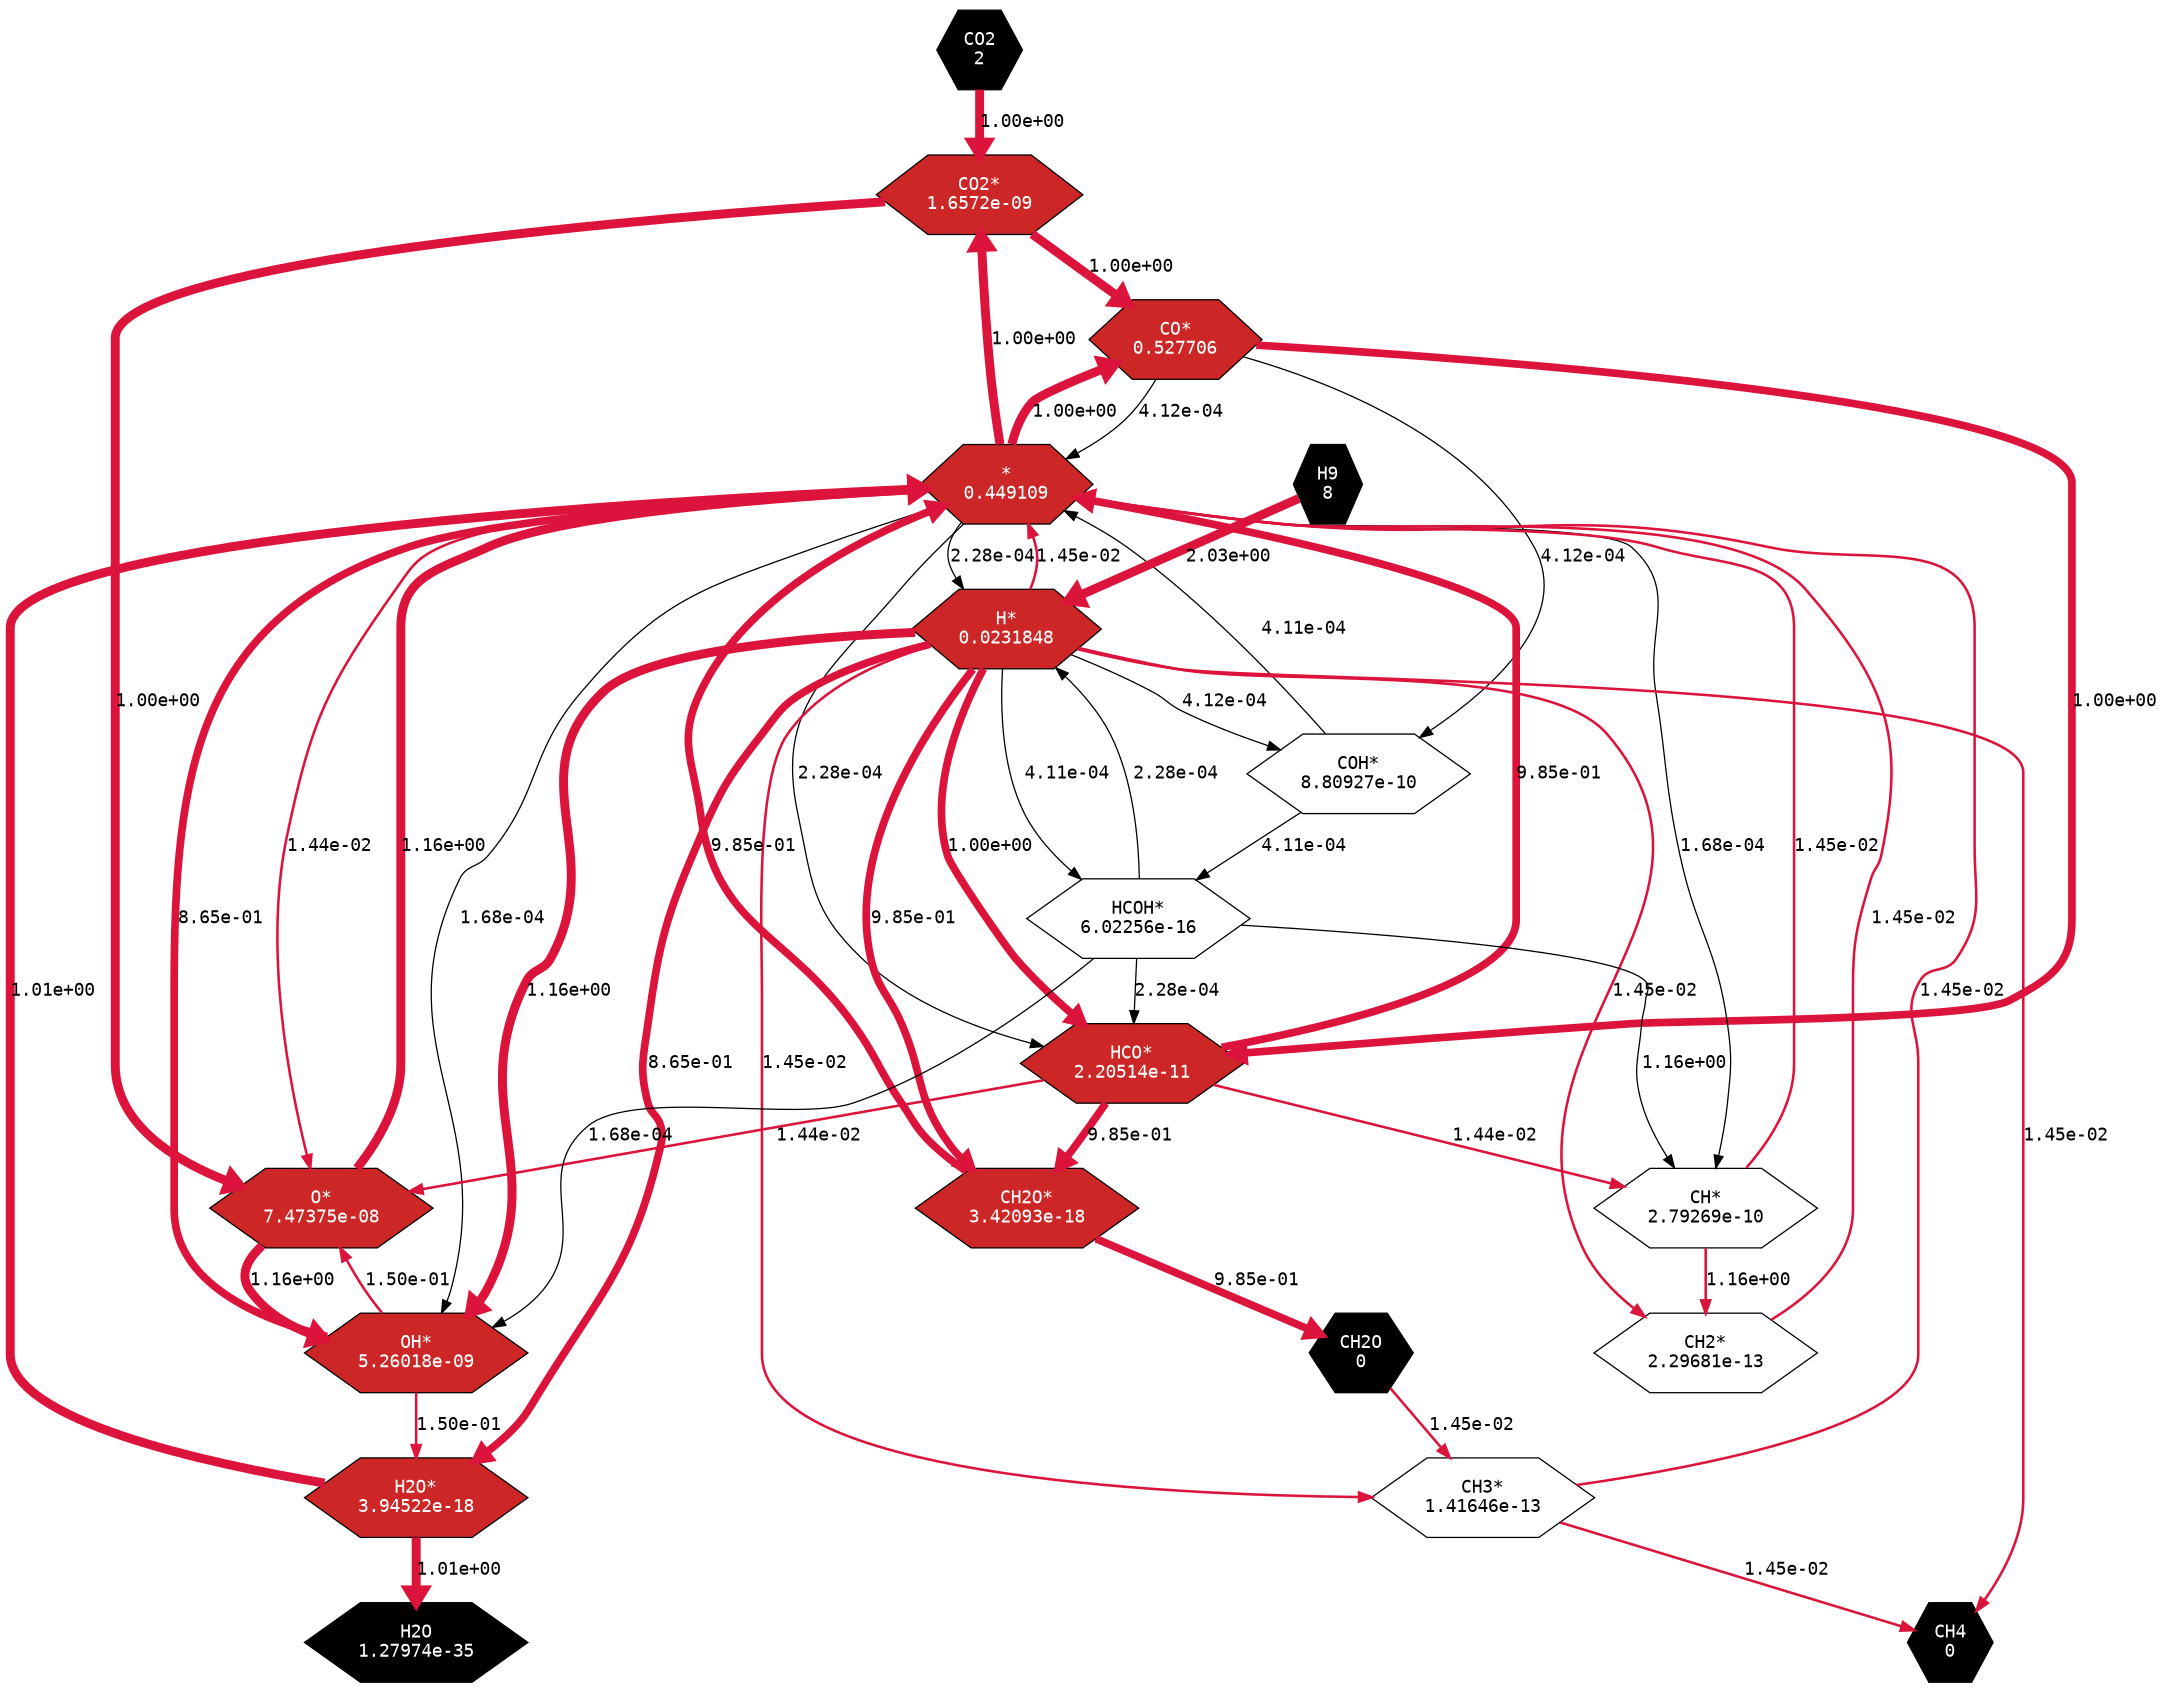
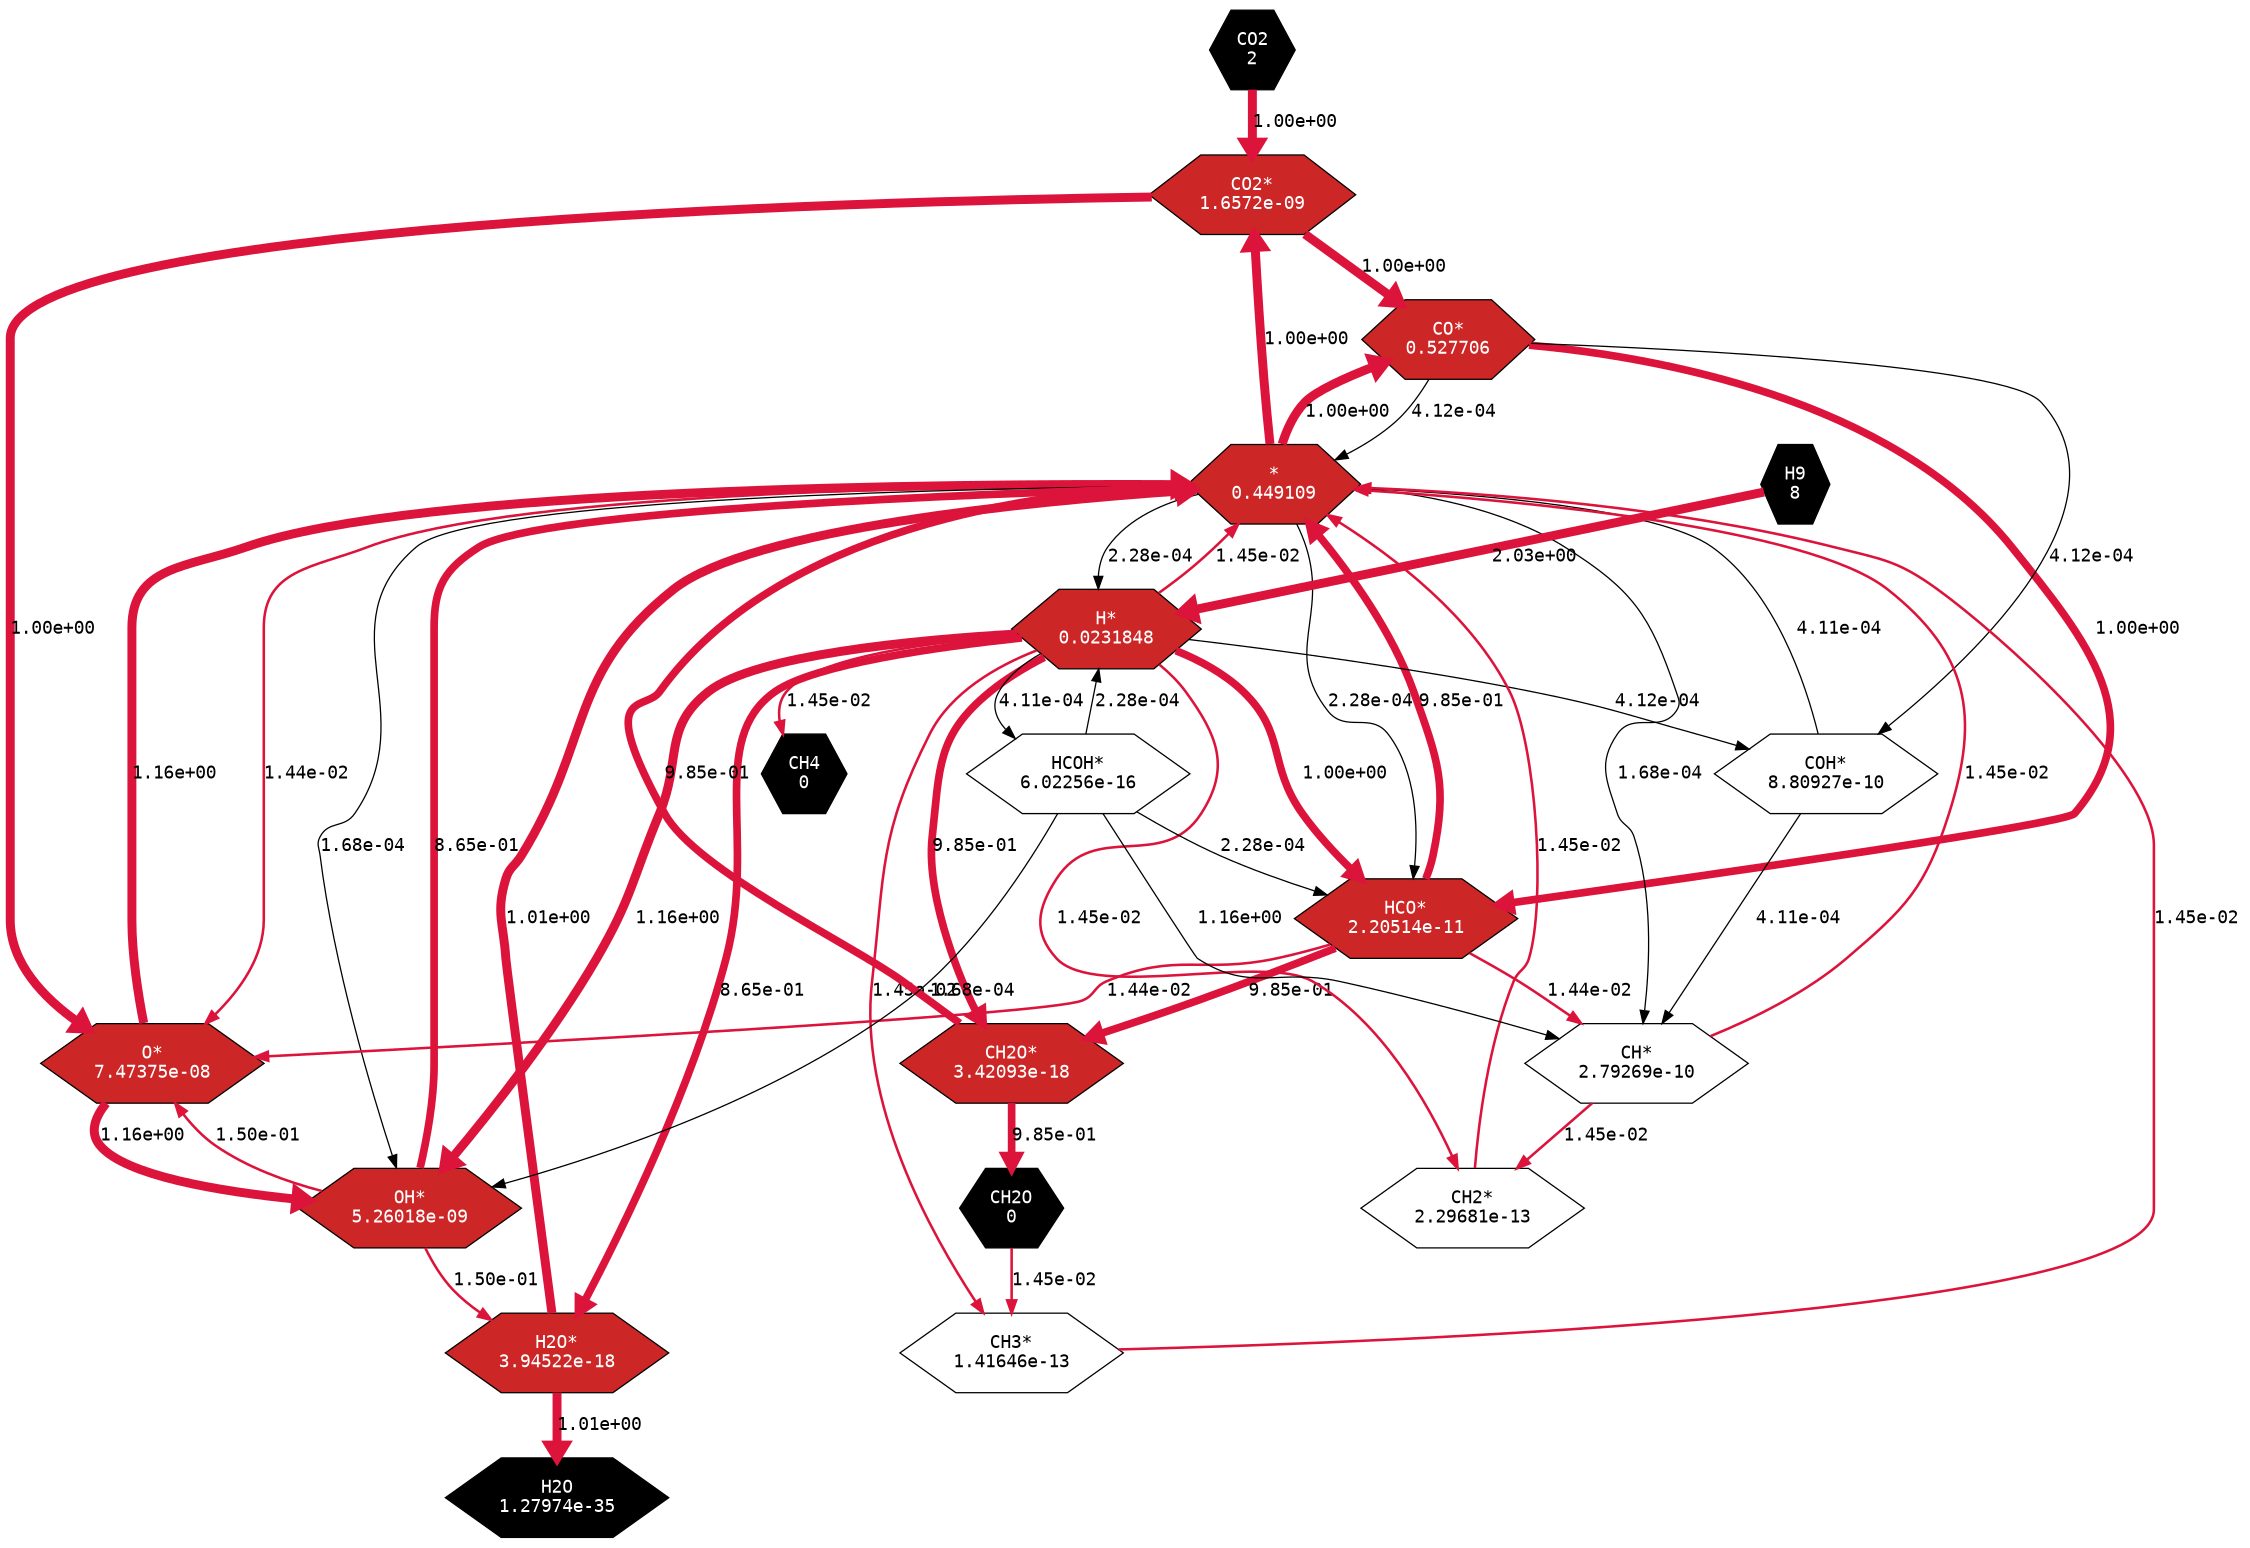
edge "COH* 8.80927e-10" -> "HCOH* 6.02256e-16": now "COH* 8.80927e-10" -> "CH* 2.79269e-10"
edge "CH* 2.79269e-10" -> "CH2* 2.29681e-13": label "1.16e+00" -> "1.45e-02"
edge "CH3* 1.41646e-13" -> "CH4 0": removed, label "1.45e-02"
